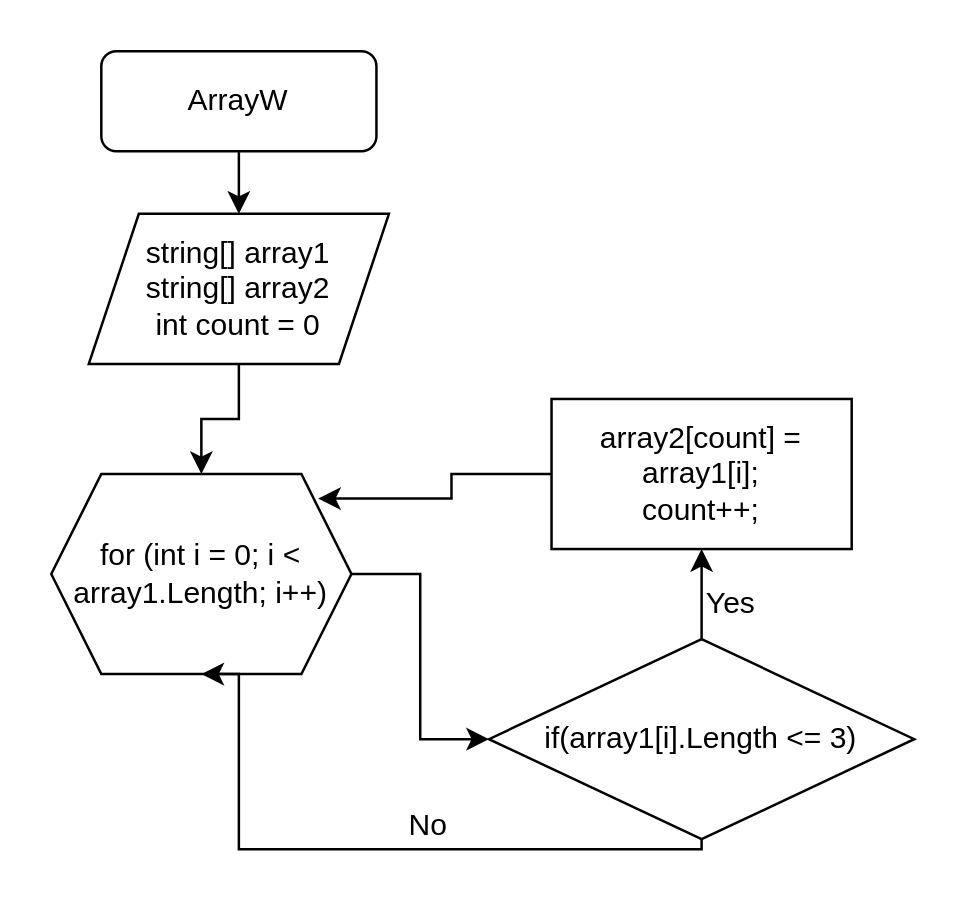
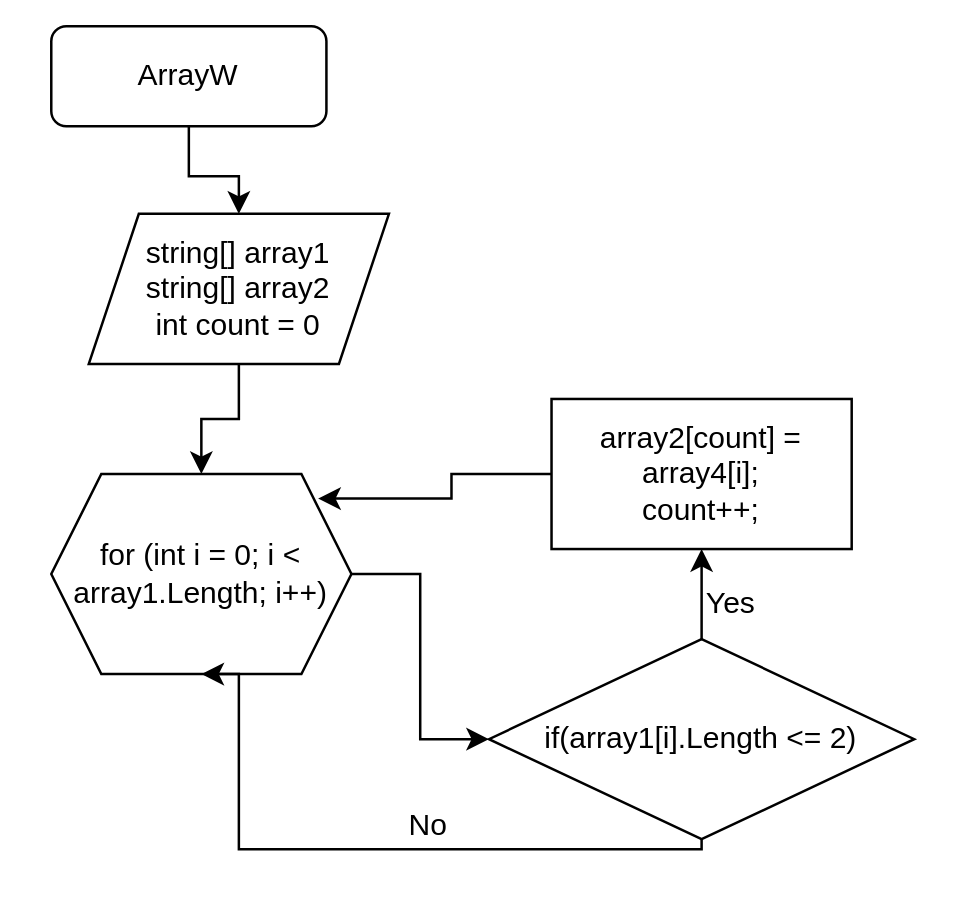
node "ArrayW": moved (239, 101) -> (189, 76)
node "array2[count] = array1[i]; count++;": label "array2[count] = array1[i]; count++;" -> "array2[count] = array4[i]; count++;"
node "if(array1[i].Length <= 3)": label "if(array1[i].Length <= 3)" -> "if(array1[i].Length <= 2)"
